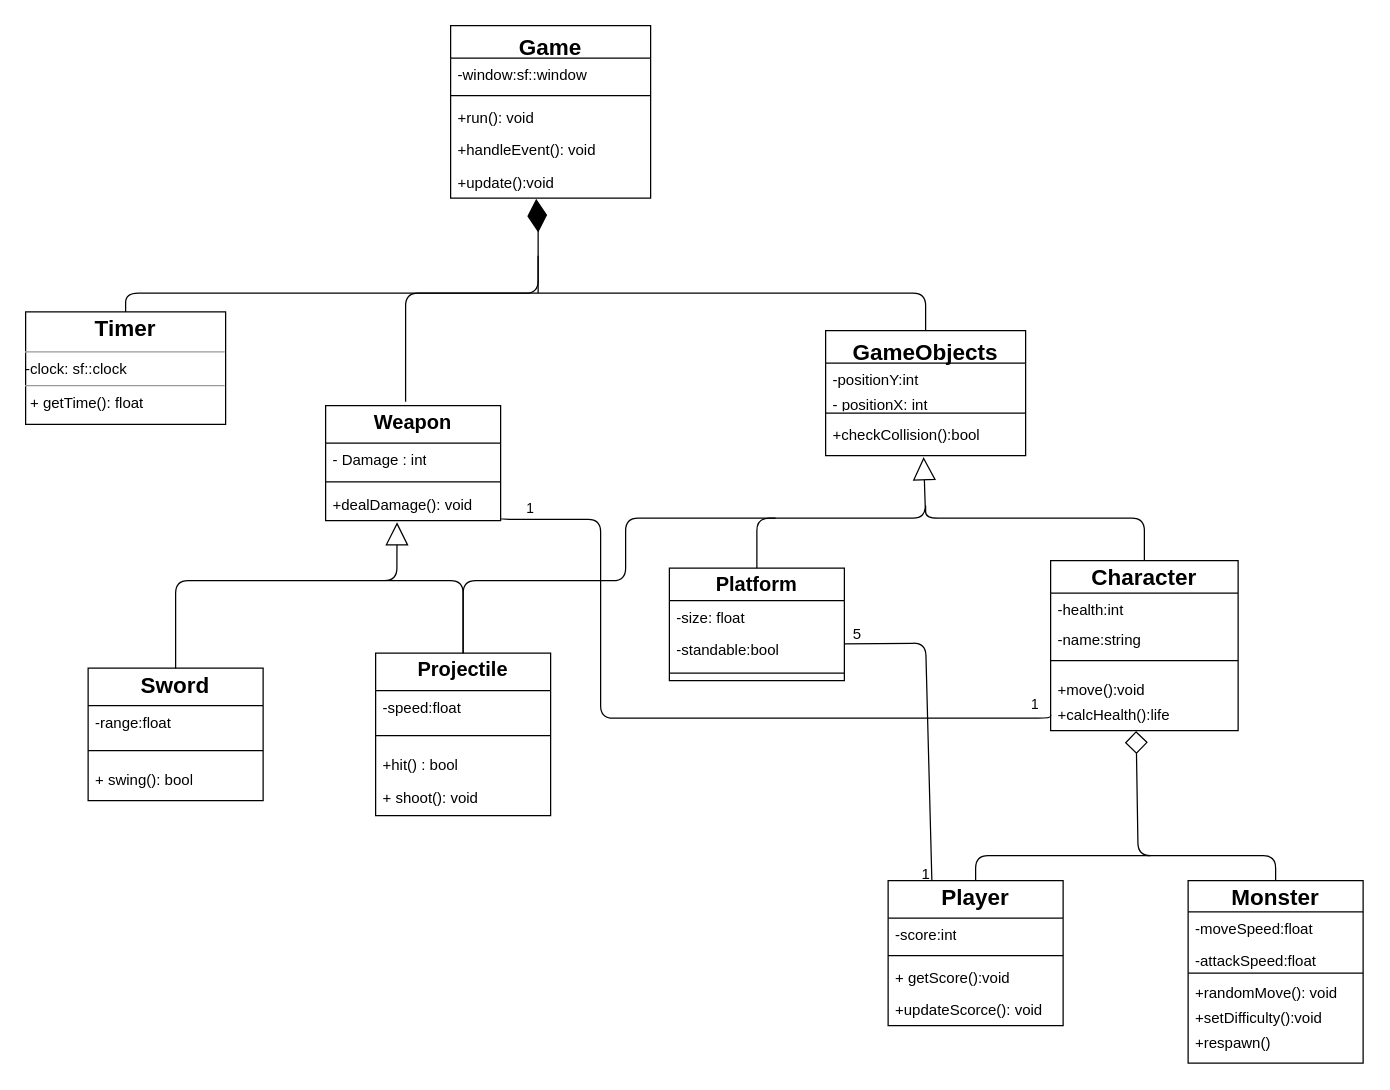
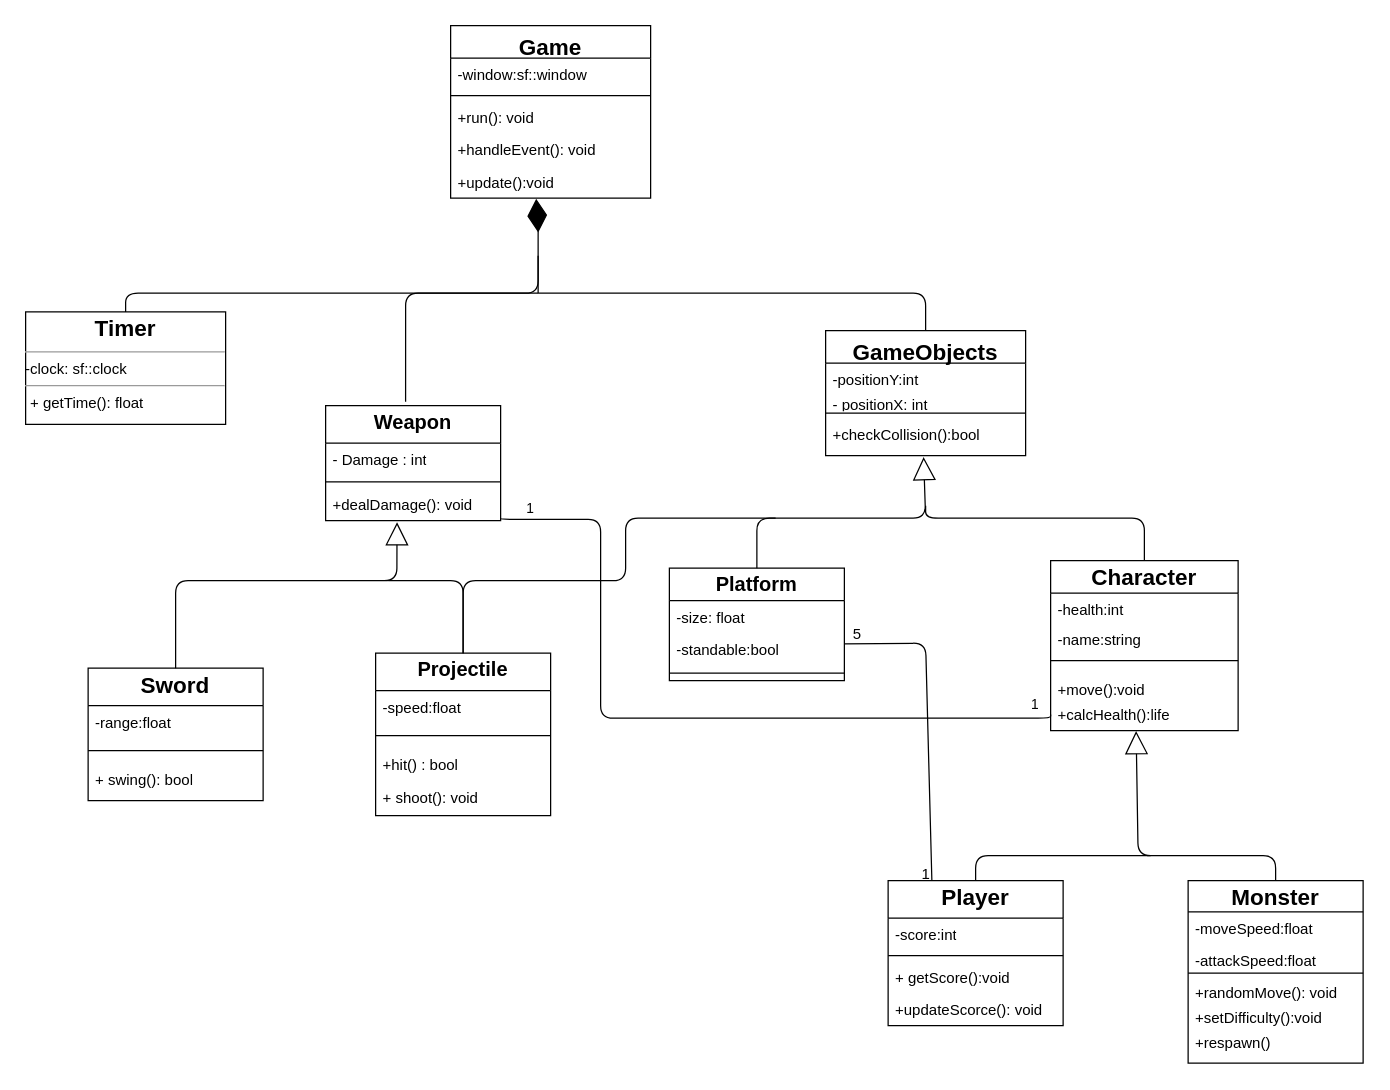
edge "Monster" -> "+calcHealth():life": arrowhead diamond -> block
